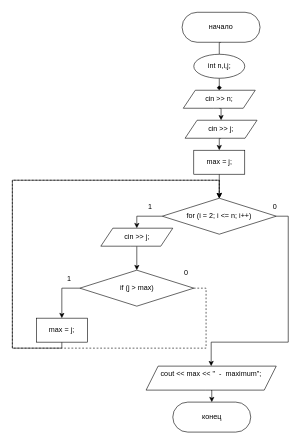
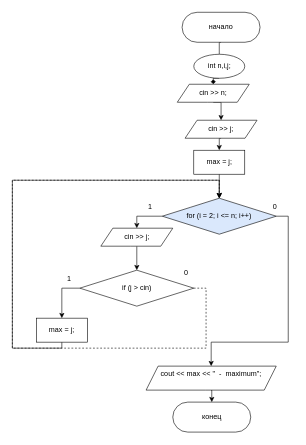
node "cin >> n;": moved (219, 99) -> (213, 93)
node "for (i = 2; i <= n; i++)": fillcolor #ffffff -> #dae8fc
node "if (j > max)": label "if (j > max)" -> "if (j > cin)"
